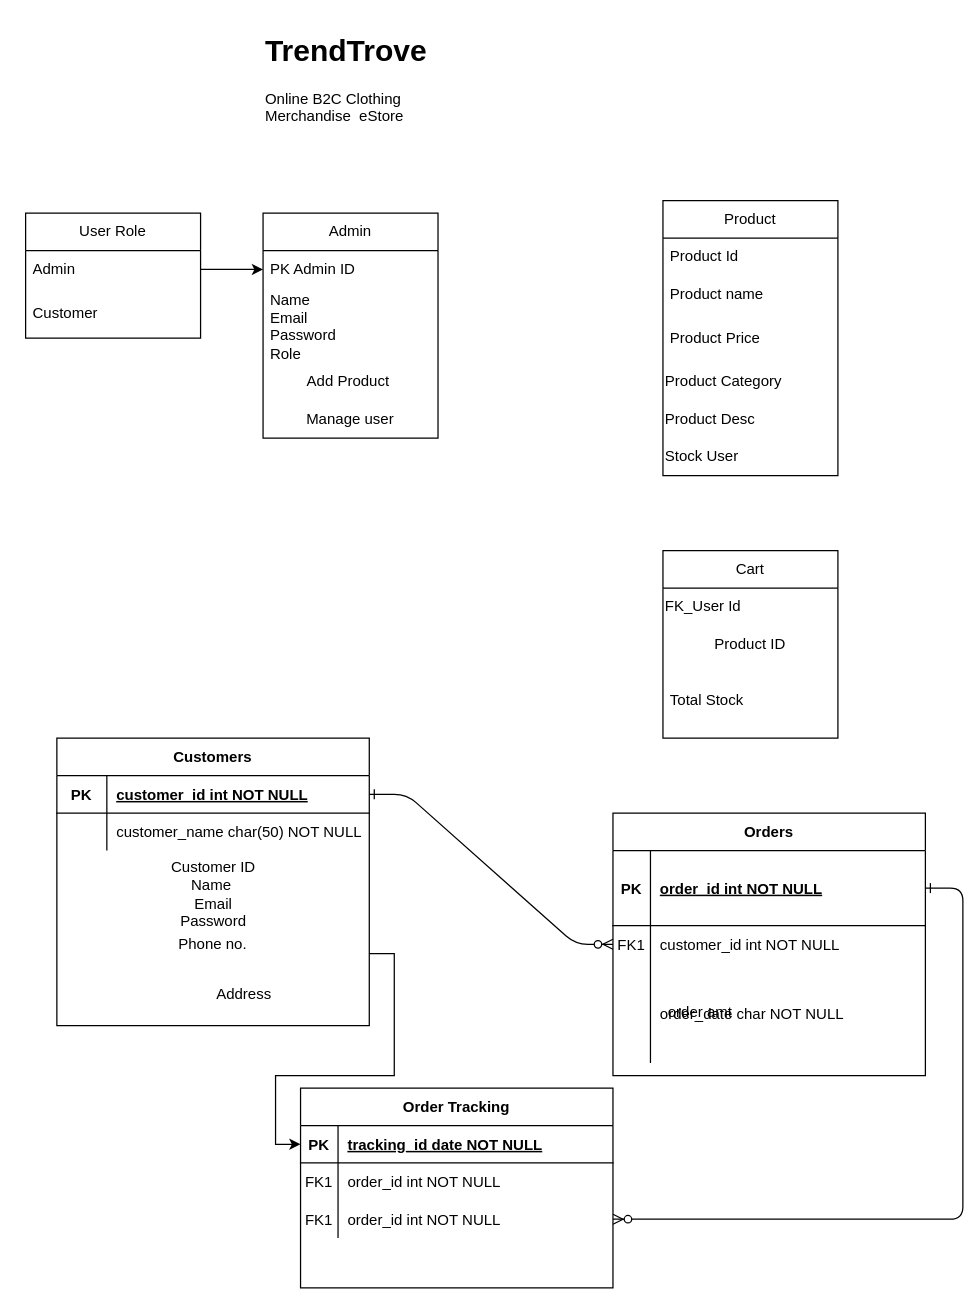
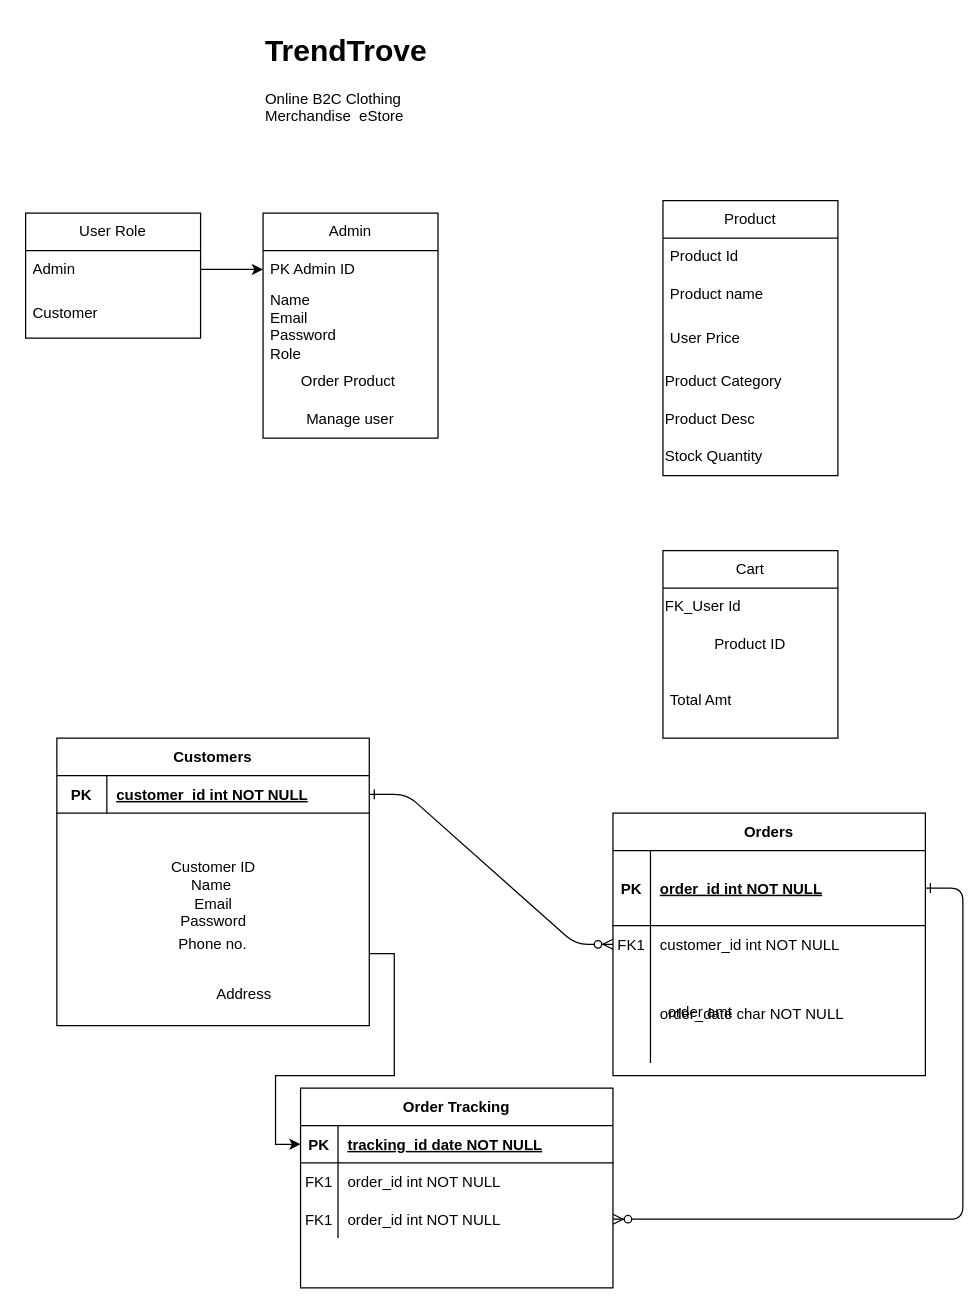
node "Product Price": label "Product Price" -> "User Price"
node "Add Product": label "Add Product" -> "Order Product"
node "Stock User": label "Stock User" -> "Stock Quantity"
node "Total Stock": label "Total Stock" -> "Total Amt"
node "customer_name char(50) NOT NULL": removed
